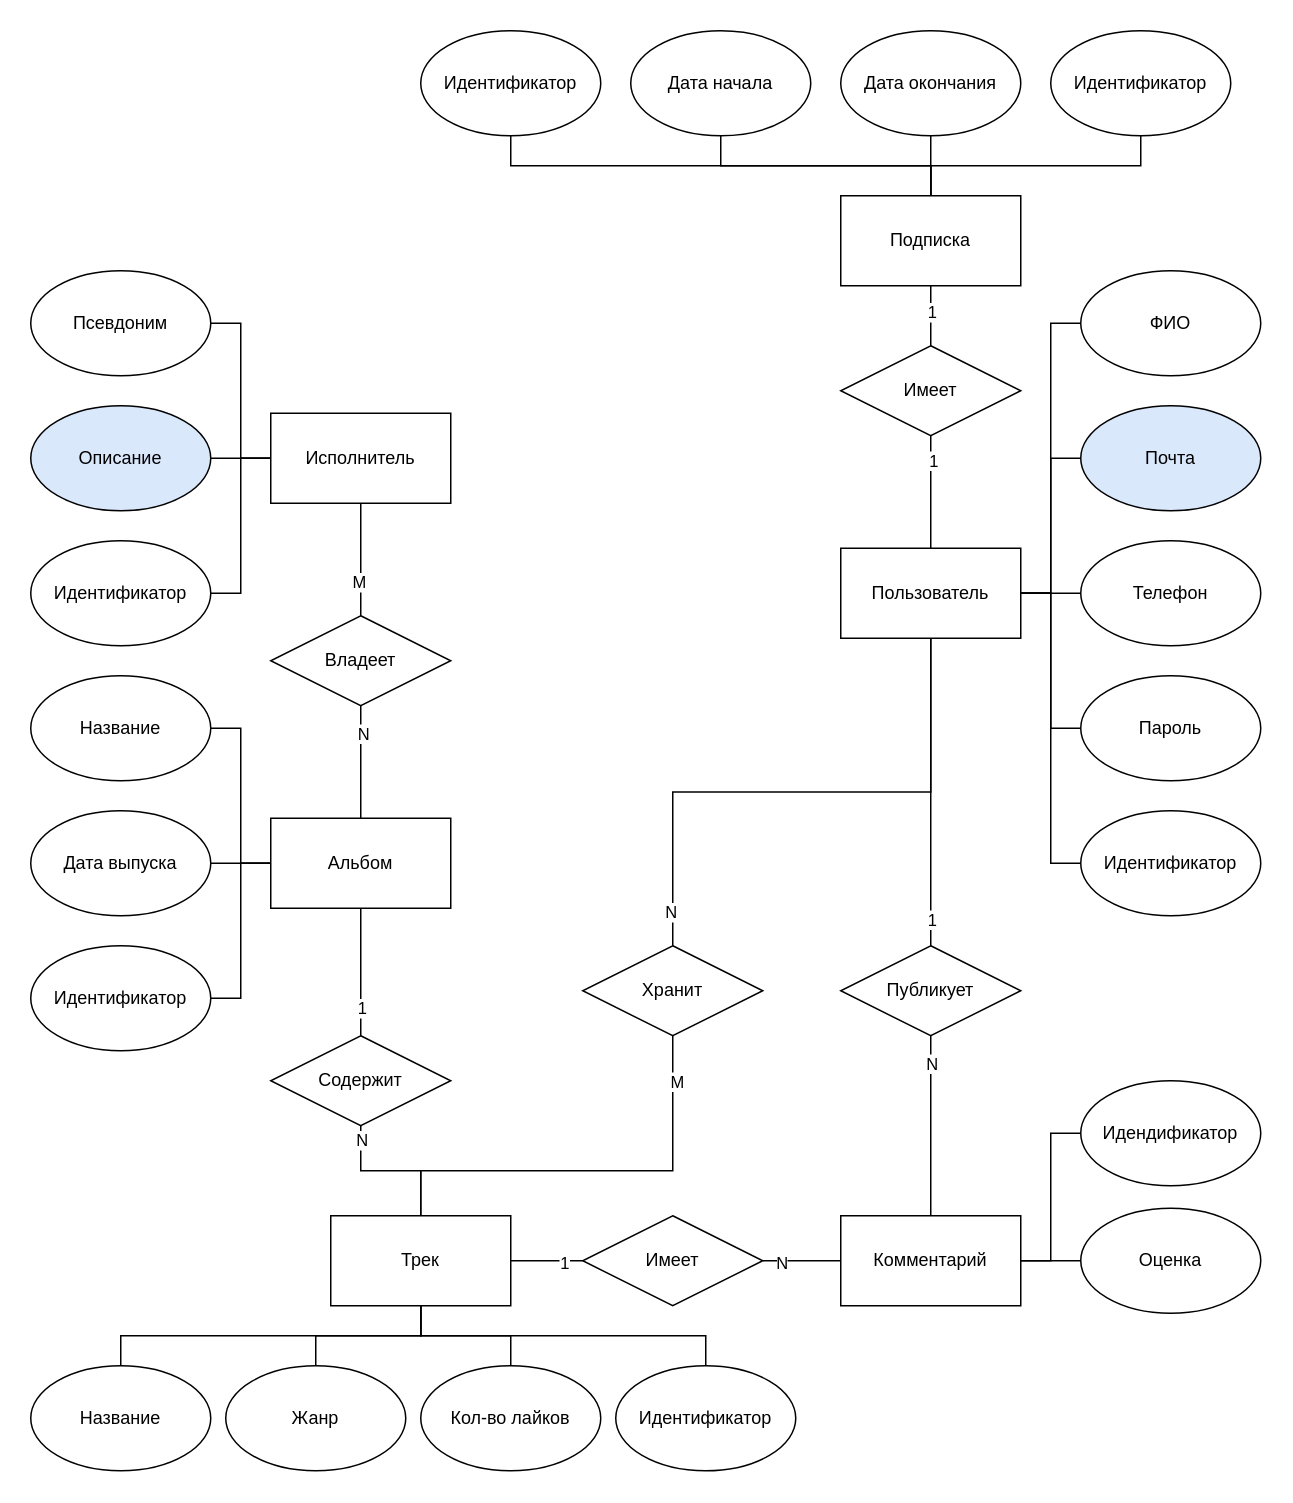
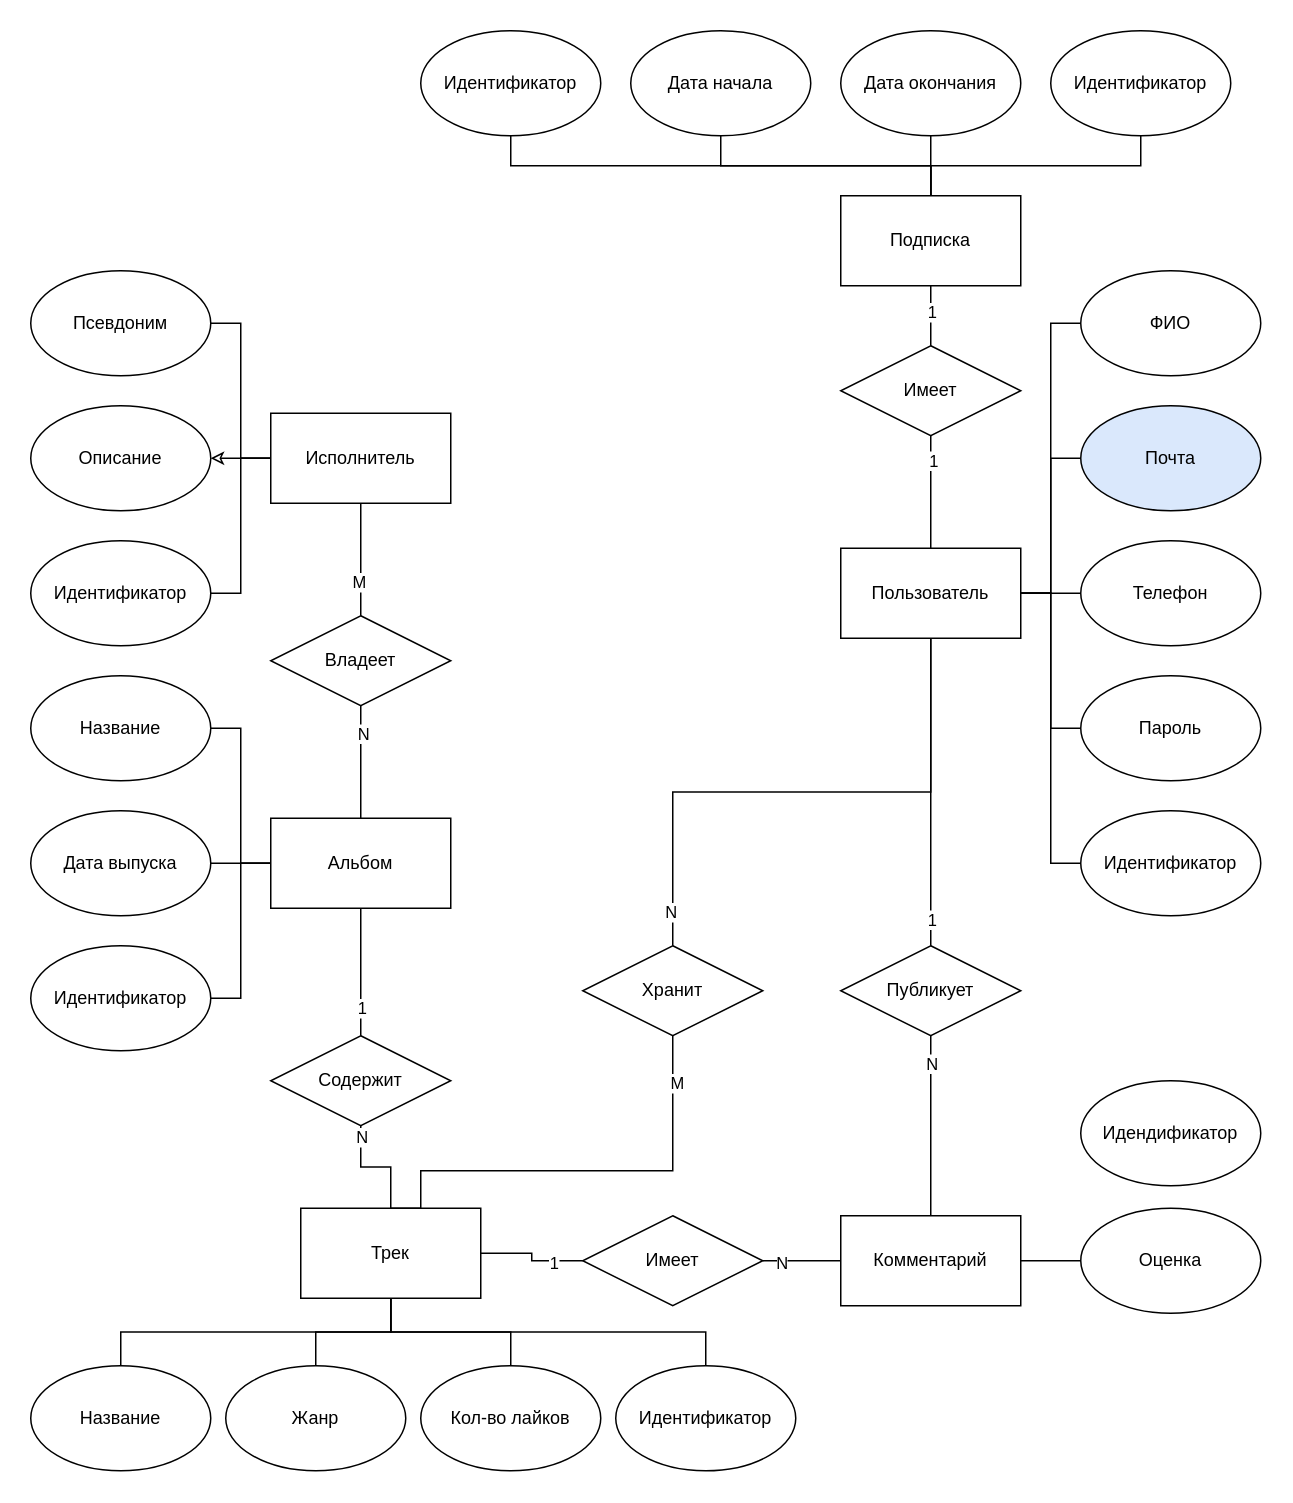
node "Описание": fillcolor #dae8fc -> #ffffff
edge "Описание" -- "Исполнитель": arrowhead none -> classic
edge "Идендификатор" -- "Комментарий": removed
node "Трек": moved (421, 1261) -> (391, 1253)
